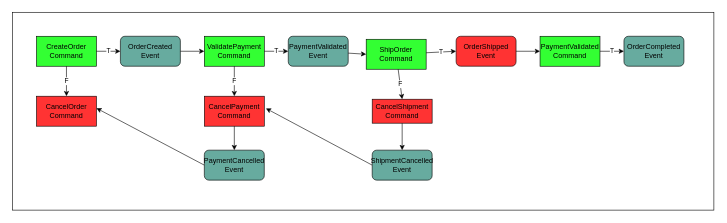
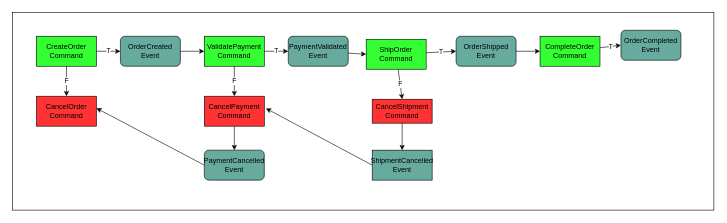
node "OrderShipped Event": fillcolor #ff3333 -> #67ab9f
node "PaymentValidated Command": label "PaymentValidated Command" -> "CompleteOrder Command"
node "OrderCompleted Event": moved (654, 51) -> (651, 45)
node "ShipmentCancelled Event": shape rounded rectangle -> rectangle
